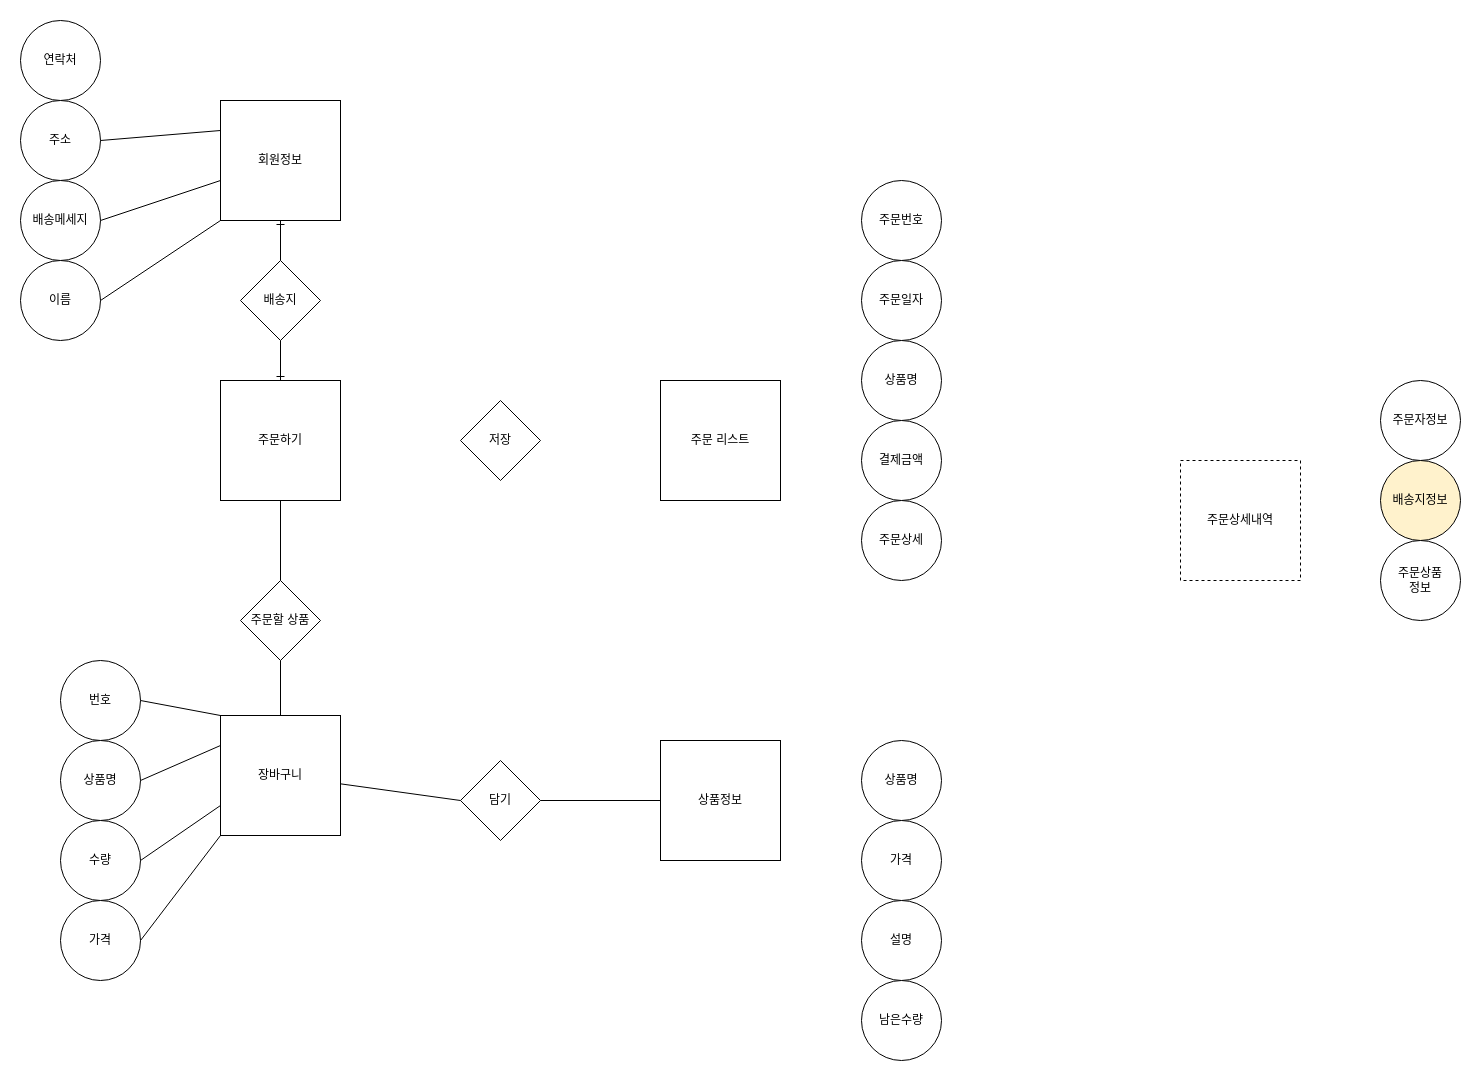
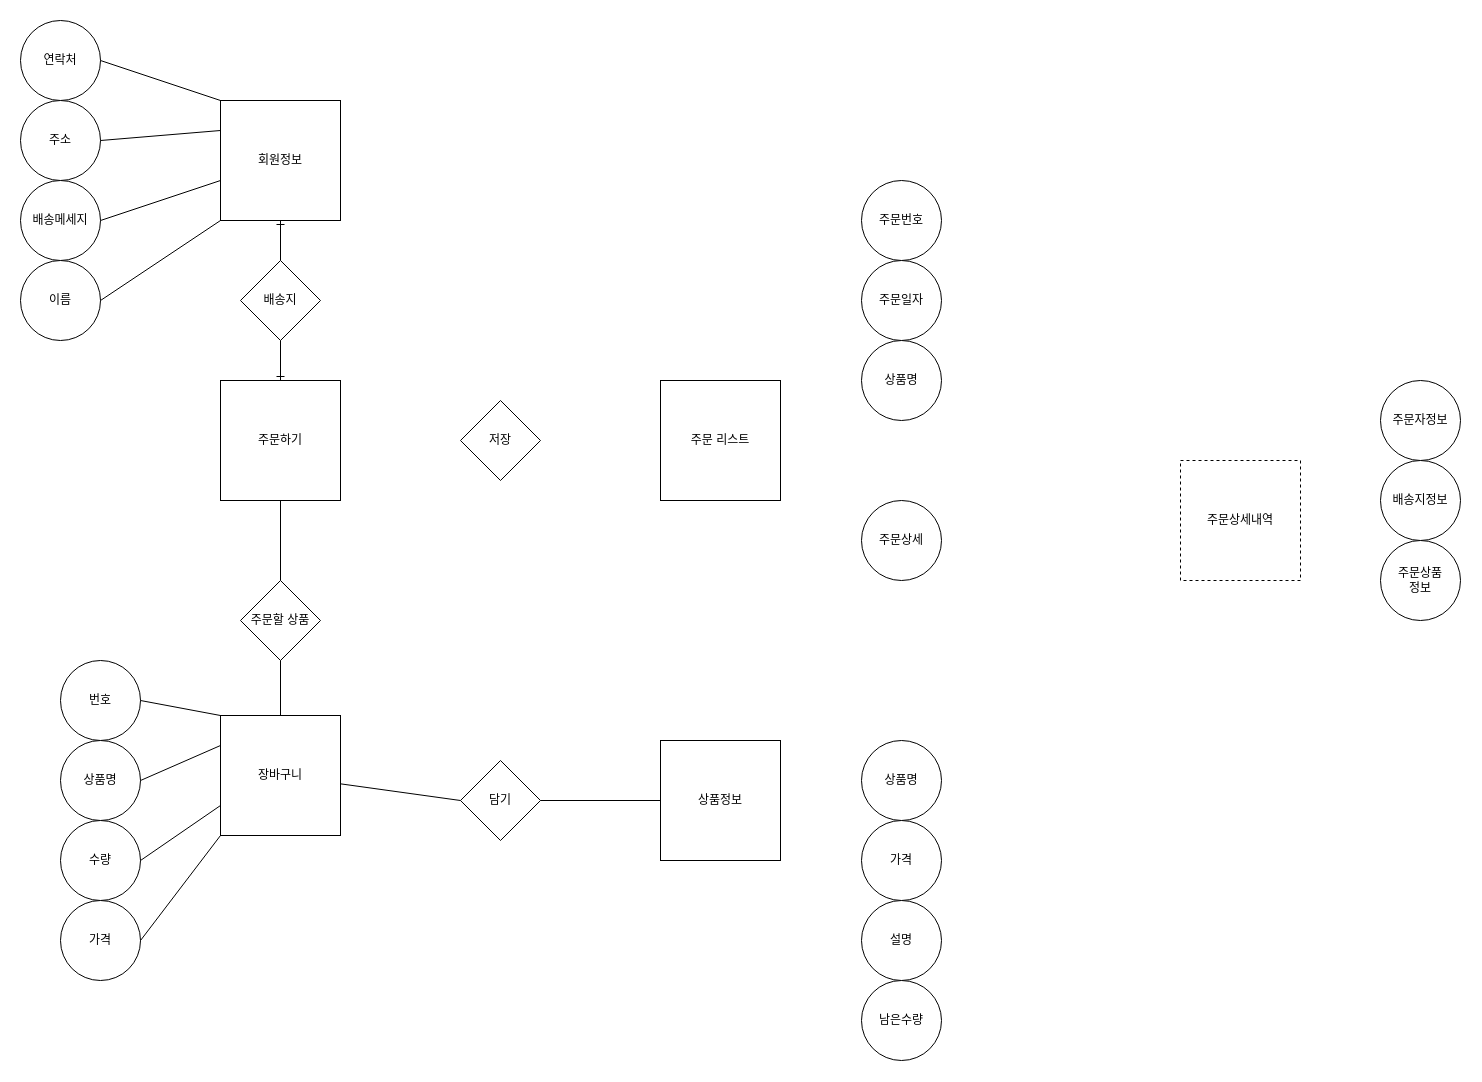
edge "연락처" -- "회원정보": added
node "결제금액": removed
node "배송지정보": fillcolor #fff2cc -> #ffffff
